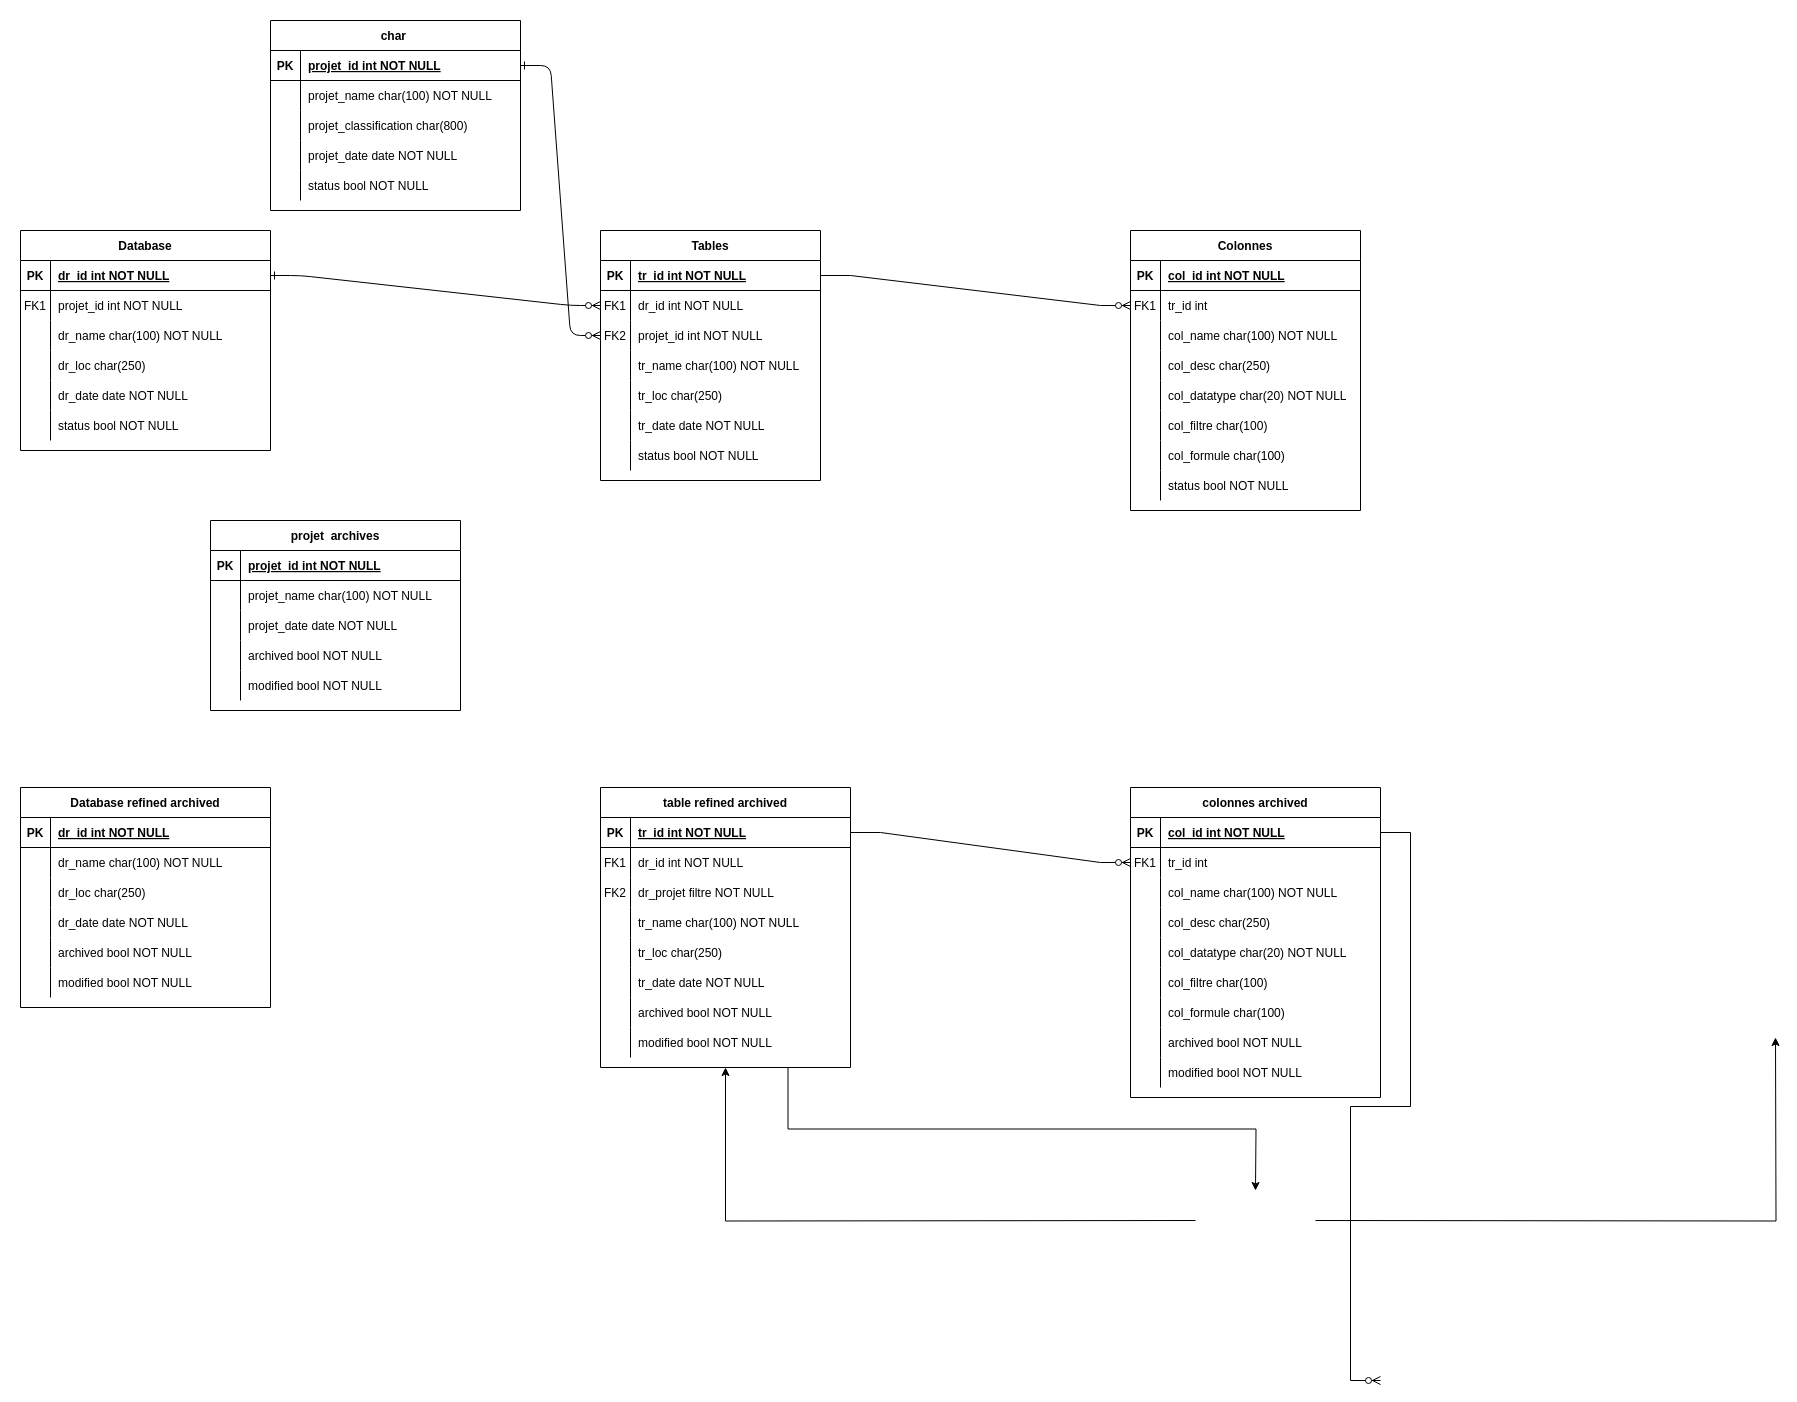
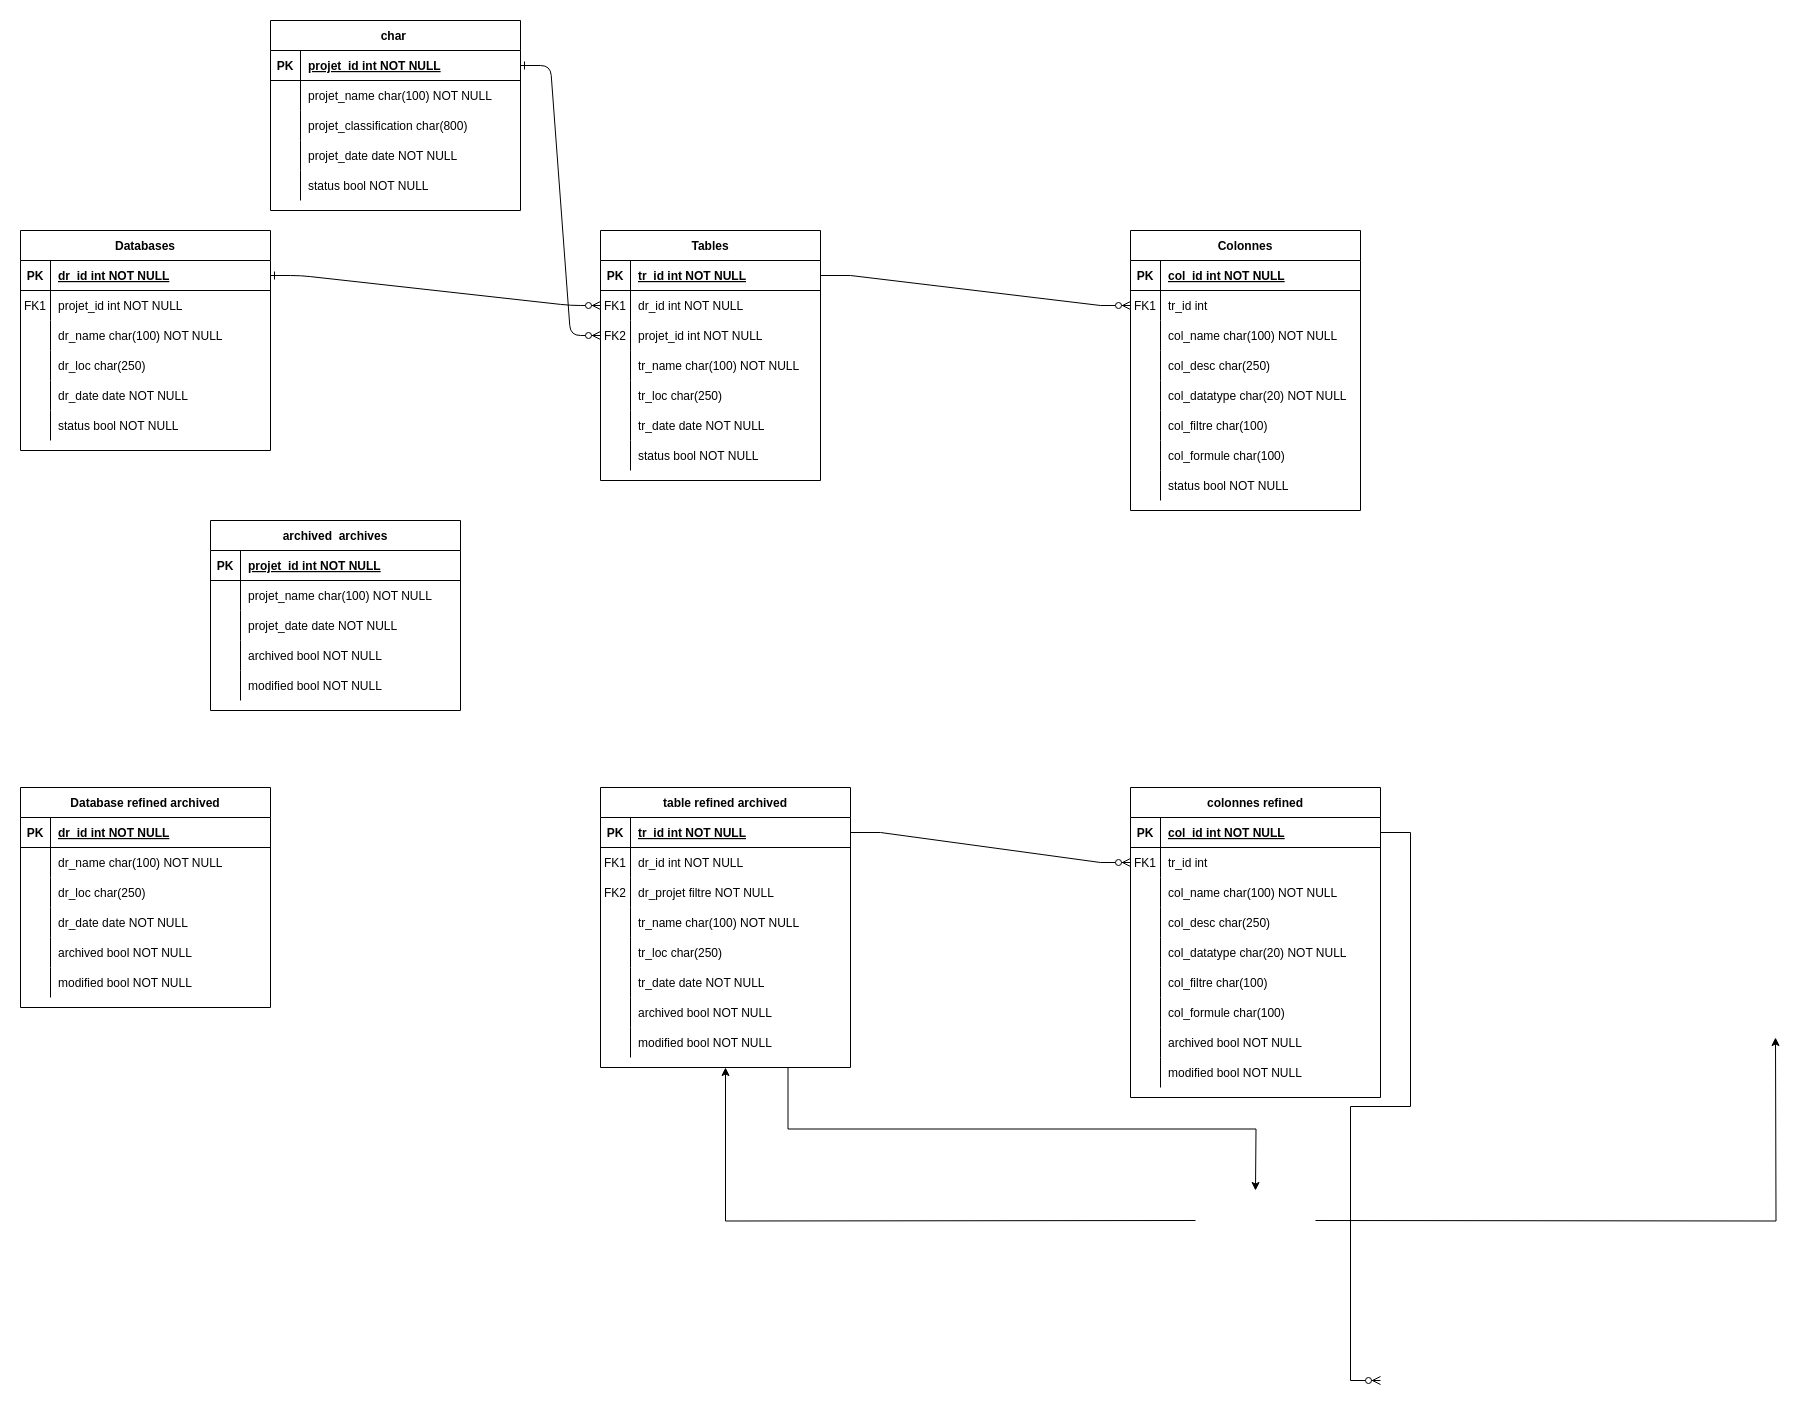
node "Database": label "Database" -> "Databases"
node "projet archives": label "projet archives" -> "archived archives"
node "colonnes archived": label "colonnes archived" -> "colonnes refined"
